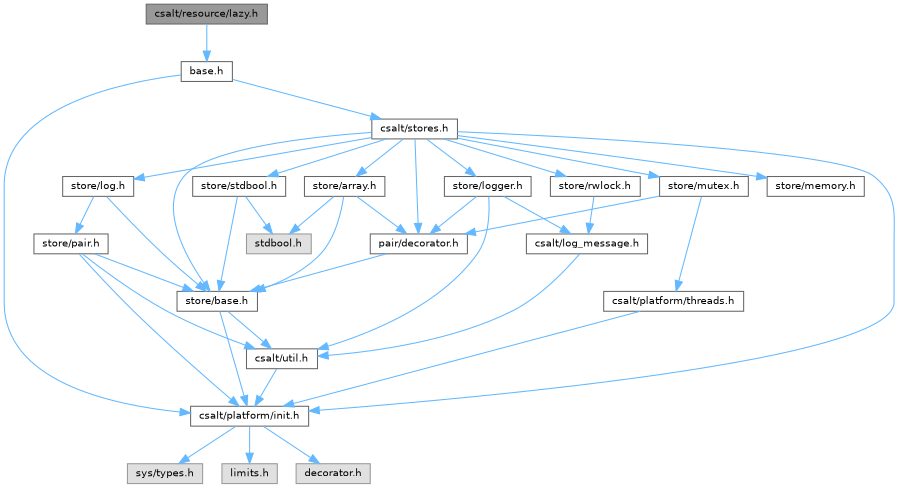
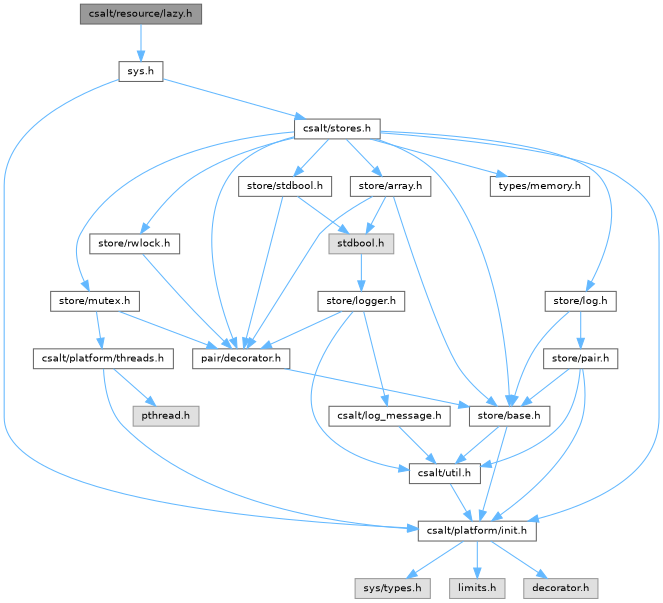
node "base.h": label "base.h" -> "sys.h"
edge "csalt/stores.h" -> "store/logger.h": now "stdbool.h" -> "store/logger.h"
node "store/memory.h": label "store/memory.h" -> "types/memory.h"
edge "store/rwlock.h" -> "csalt/log_message.h": now "store/rwlock.h" -> "pair/decorator.h"
edge "store/stdbool.h" -> "store/base.h": now "store/stdbool.h" -> "pair/decorator.h"
node "pthread.h": added
